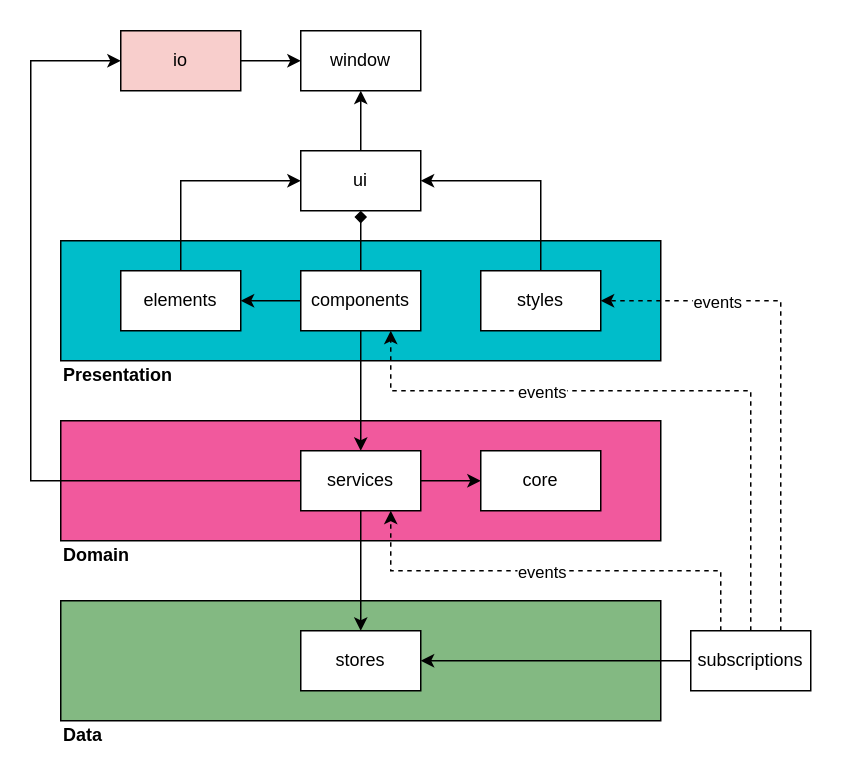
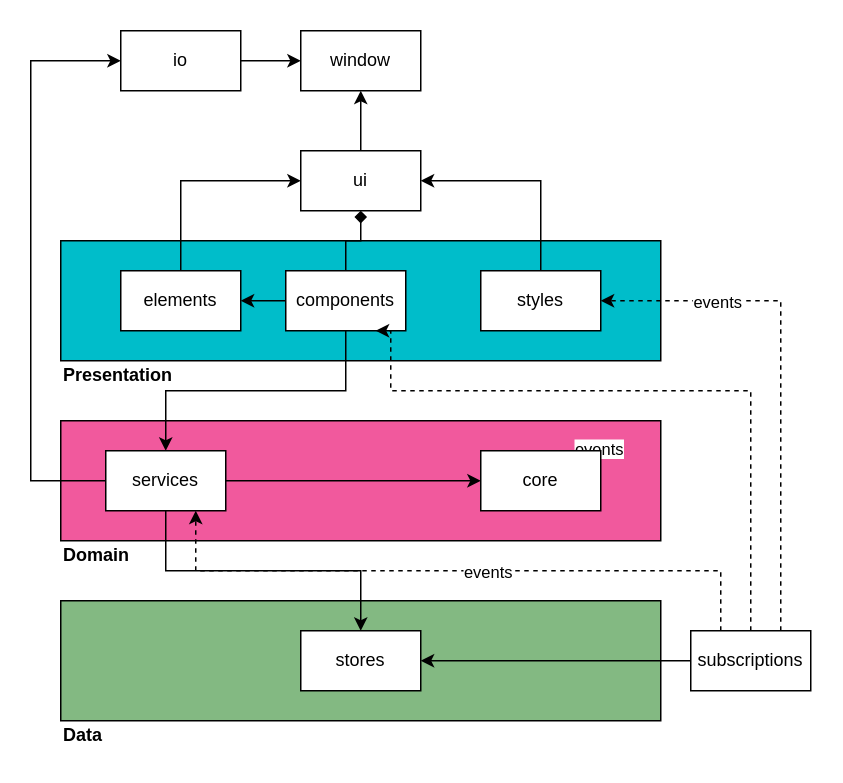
node "io": fillcolor #f8cecc -> #ffffff
node "components": moved (361, 301) -> (346, 301)
node "services": moved (361, 481) -> (166, 481)
